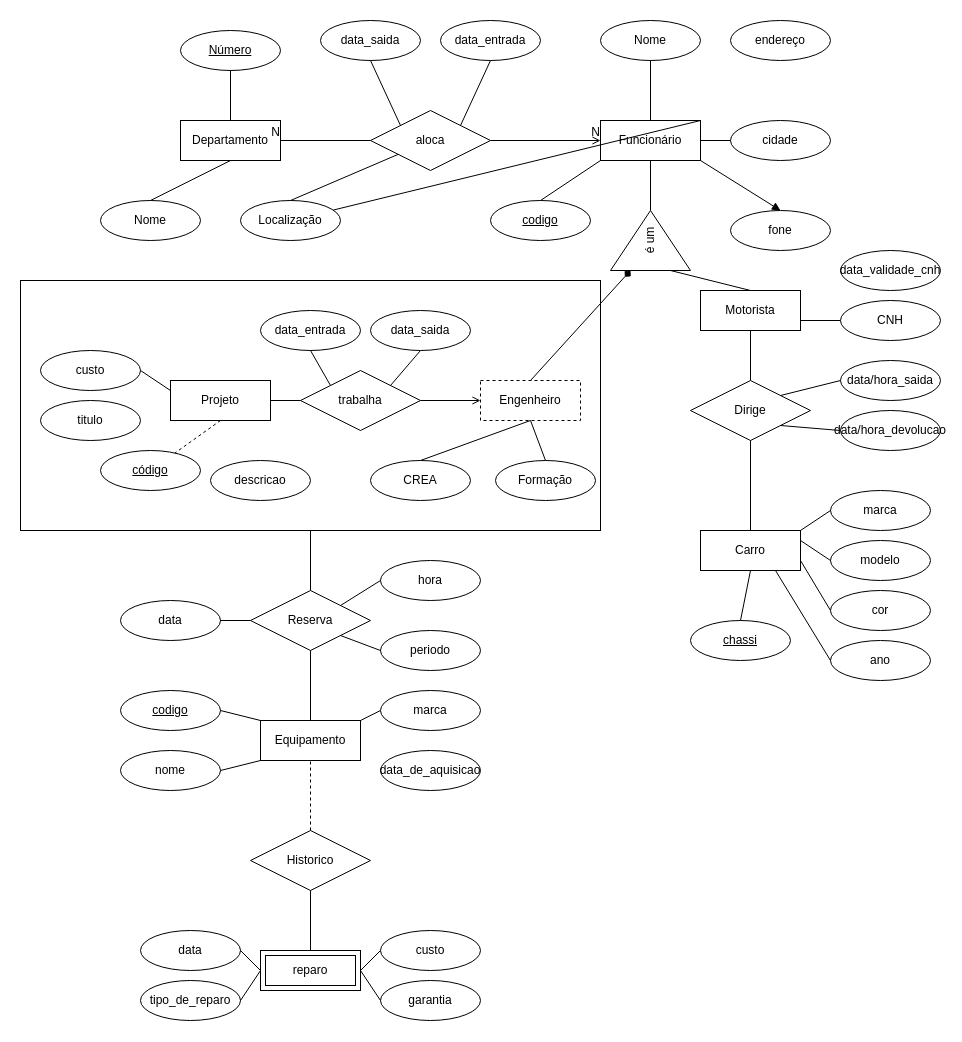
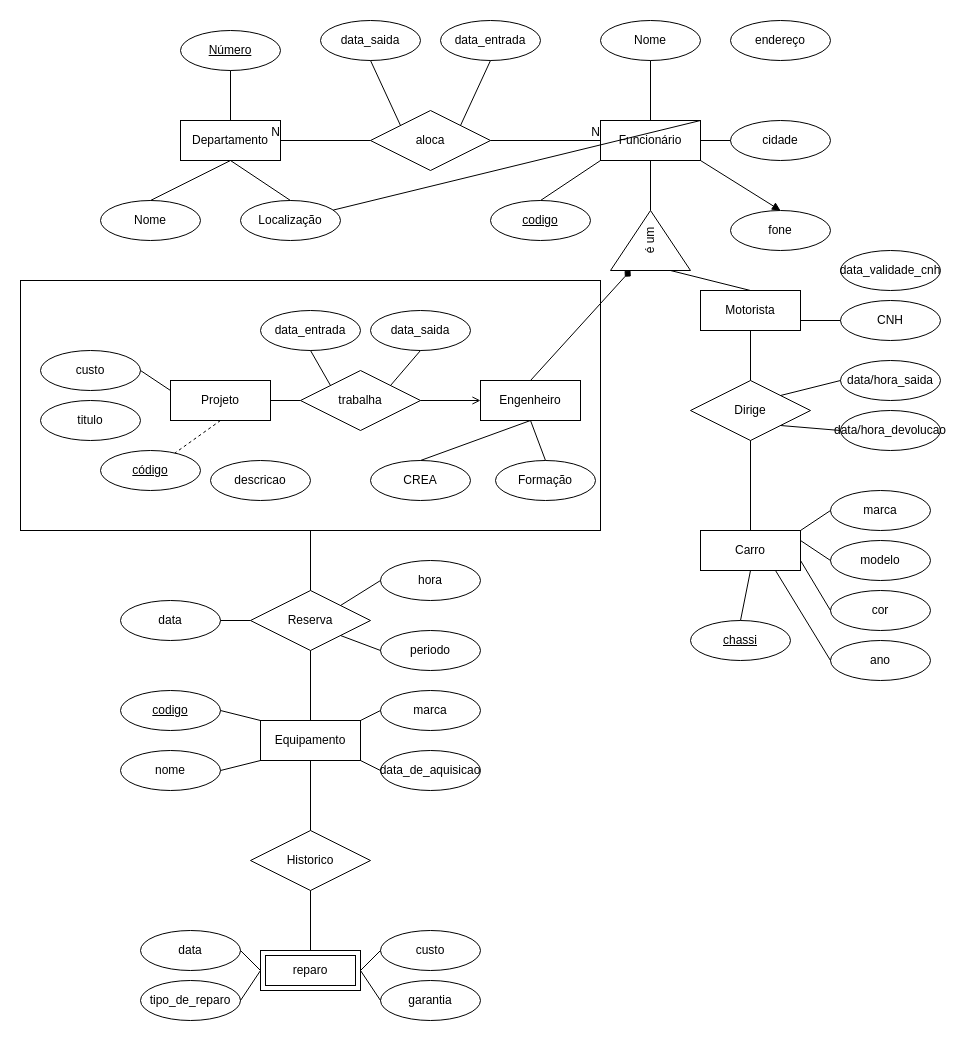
edge "aloca" -> "Funcionário": arrowhead open -> none
edge "aloca" -- "Localização": now "Departamento" -- "Localização"
node "Engenheiro": style dashed -> solid
edge "Equipamento" -- "data_de_aquisicao": added
edge "Equipamento" -- "Historico": style dashed -> solid
